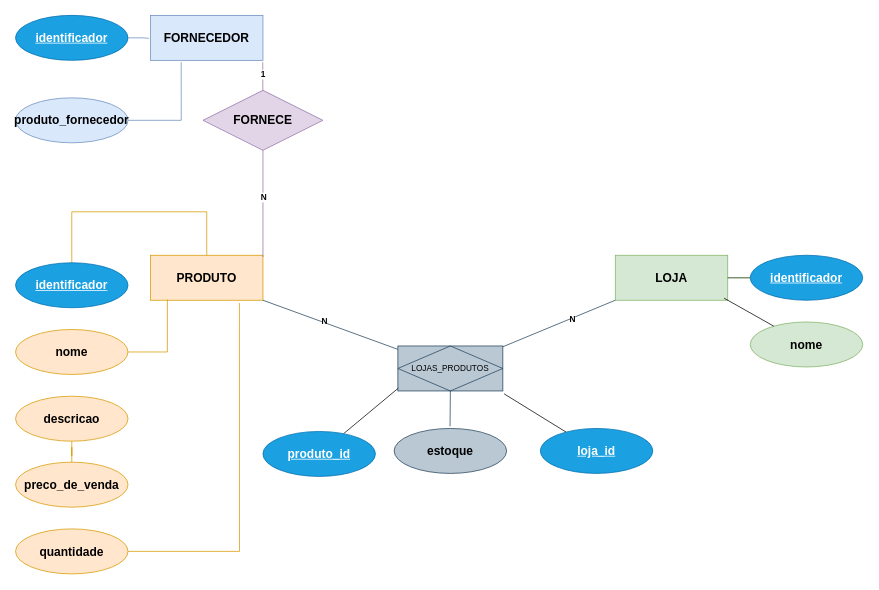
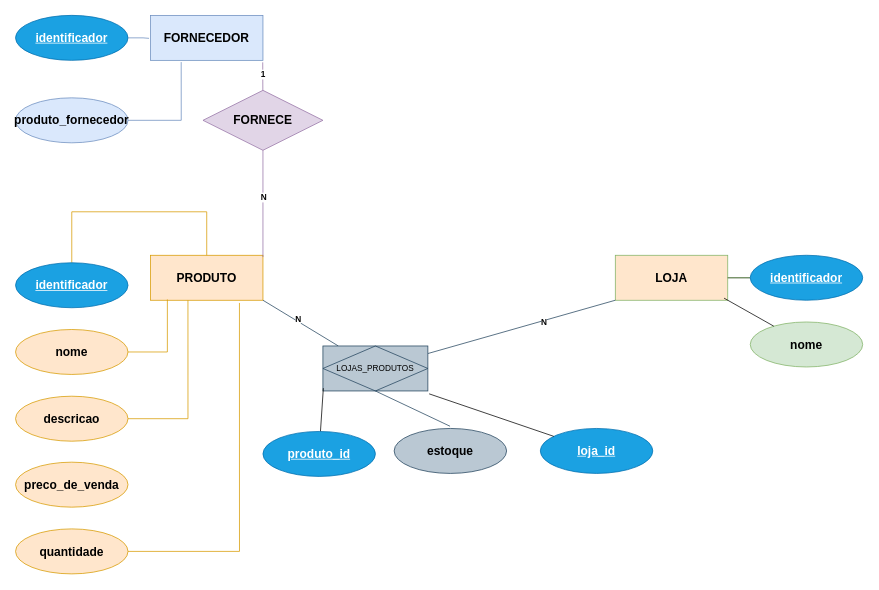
node "LOJA": fillcolor #d5e8d4 -> #ffe6cc
node "LOJAS_PRODUTOS": moved (450, 369) -> (375, 369)
edge "descricao" -- "preco_de_venda": now "descricao" -- "PRODUTO"
